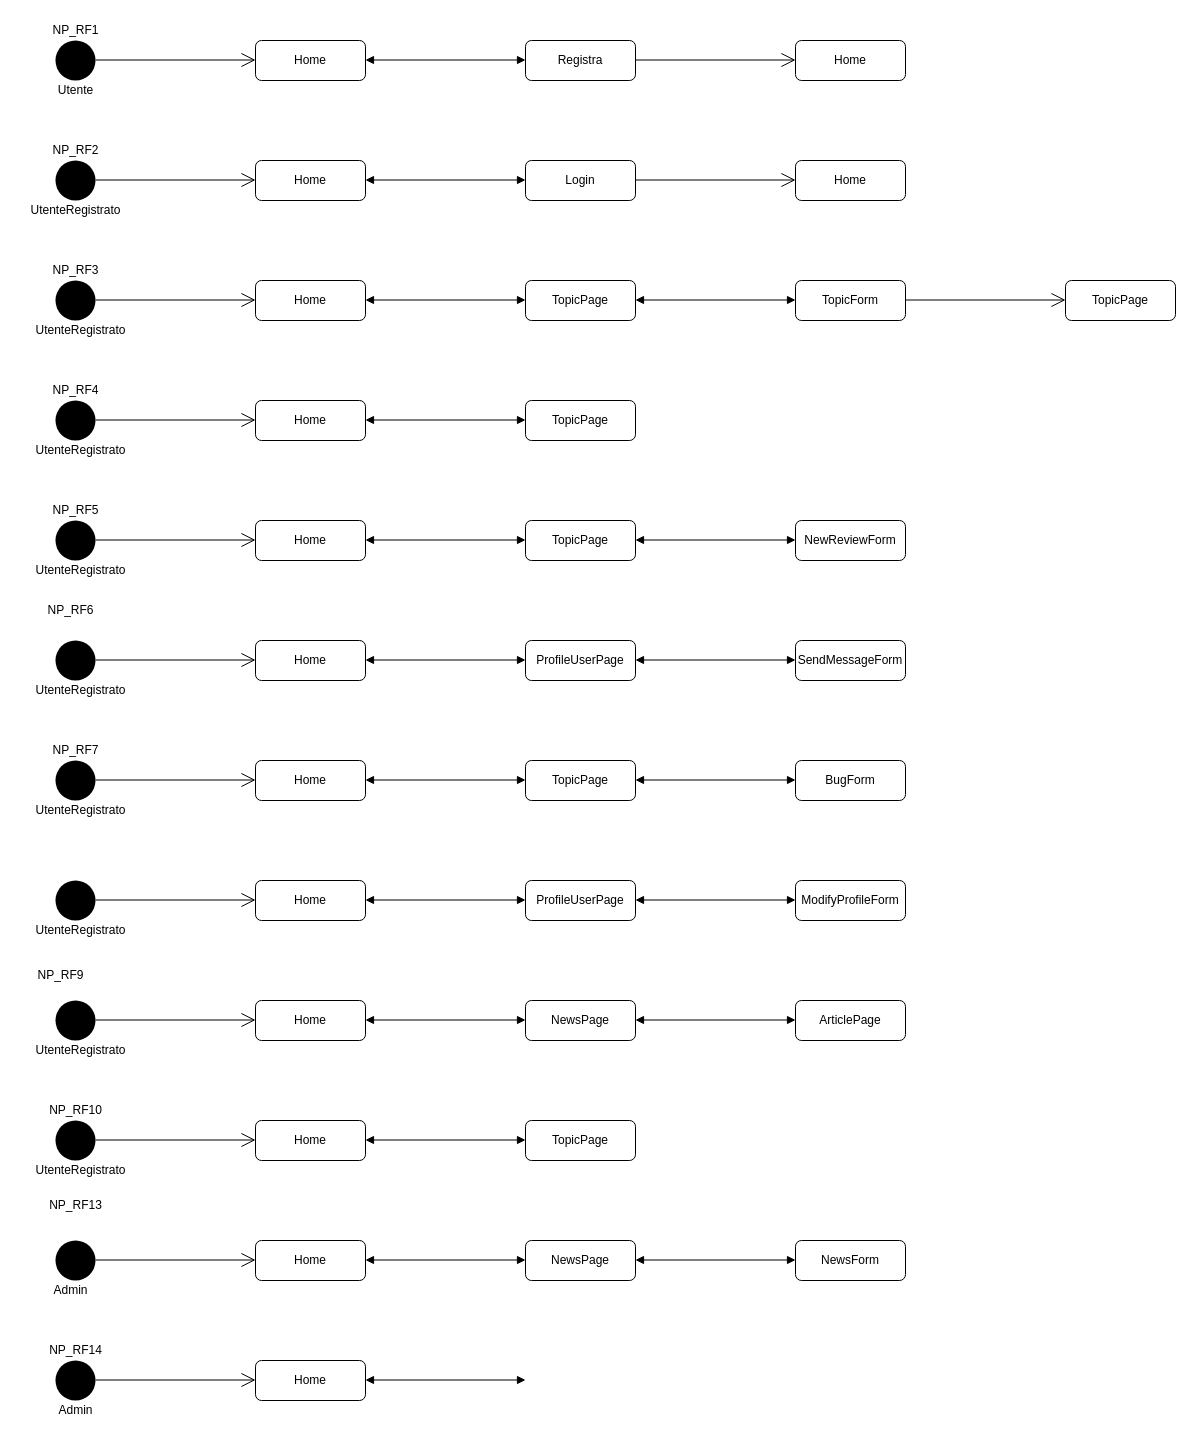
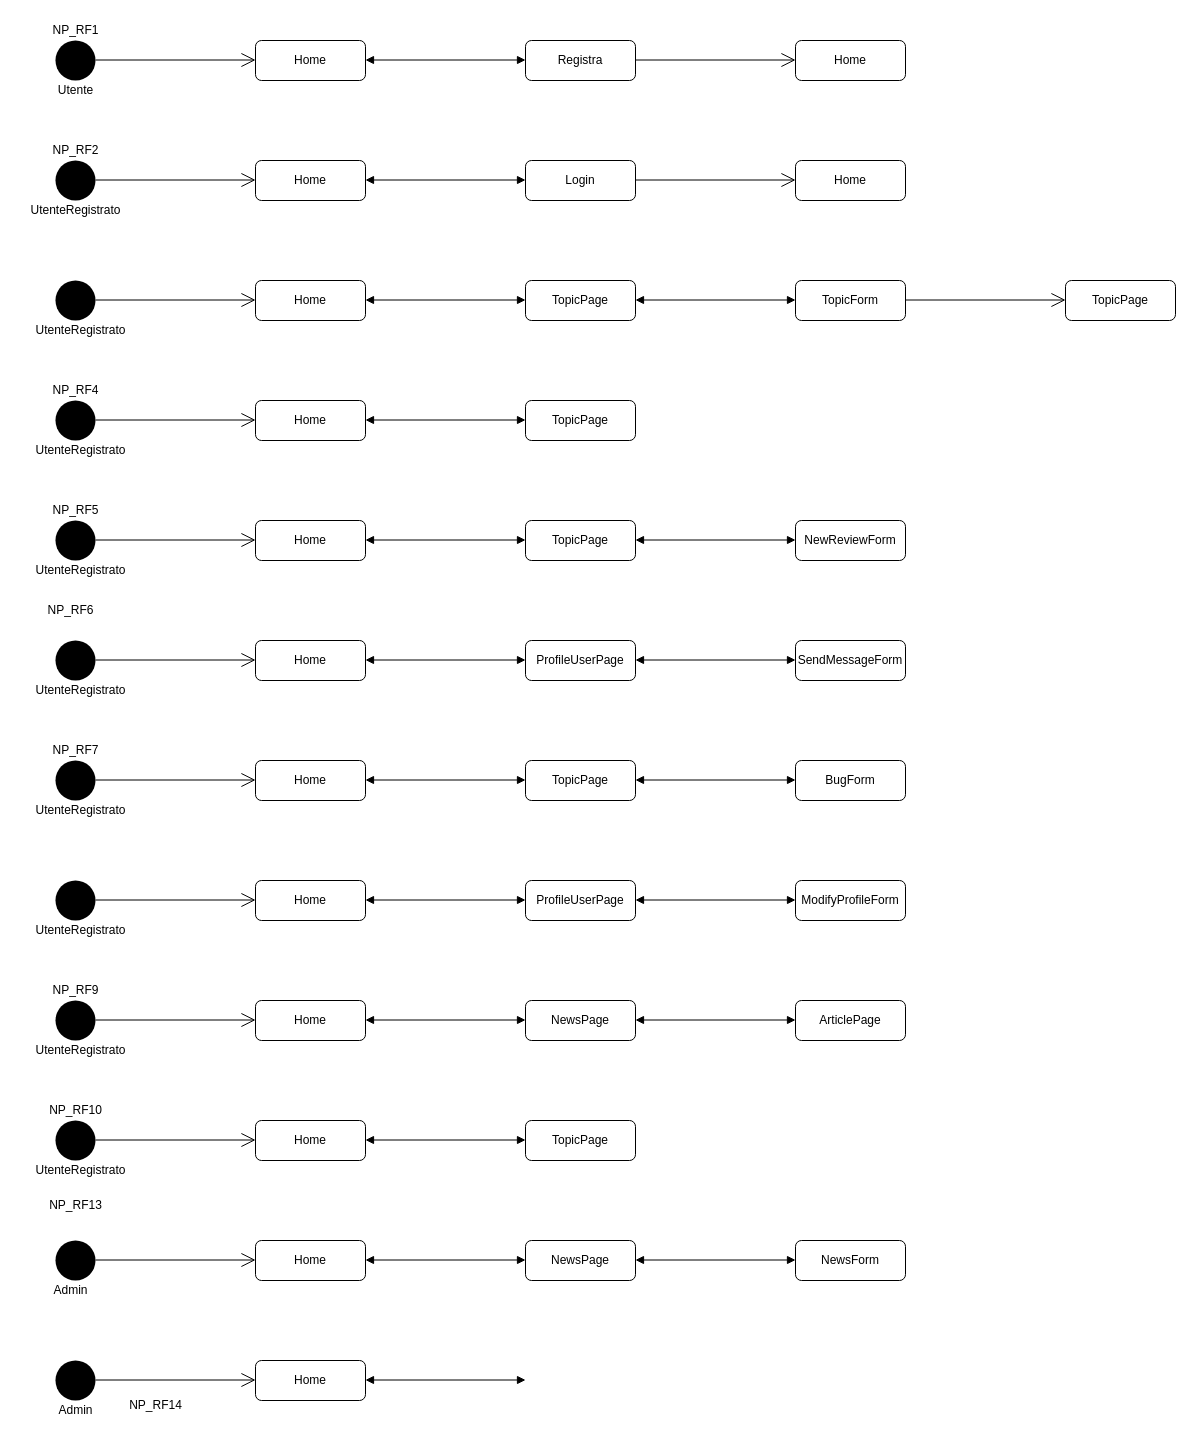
node "NP_RF3": removed
node "NP_RF9": moved (61, 976) -> (76, 991)
node "NP_RF14": moved (76, 1351) -> (156, 1406)
